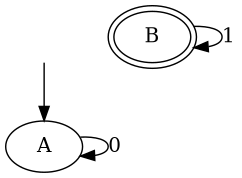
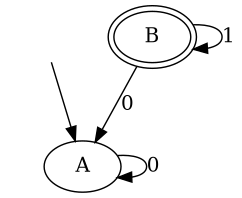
edge "B" -> "A": added, label "0"
